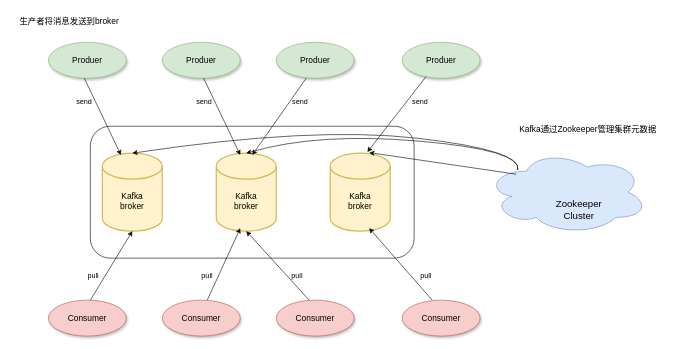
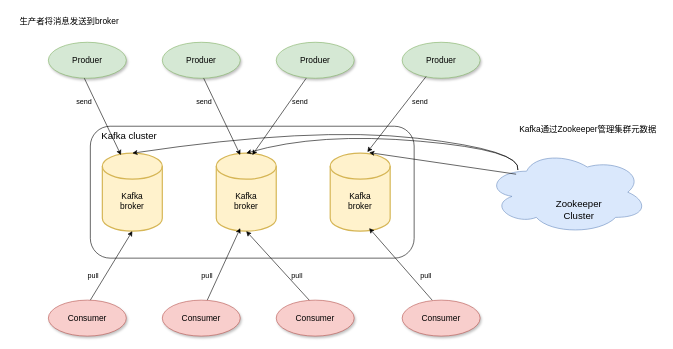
node "Kafka cluster": added
